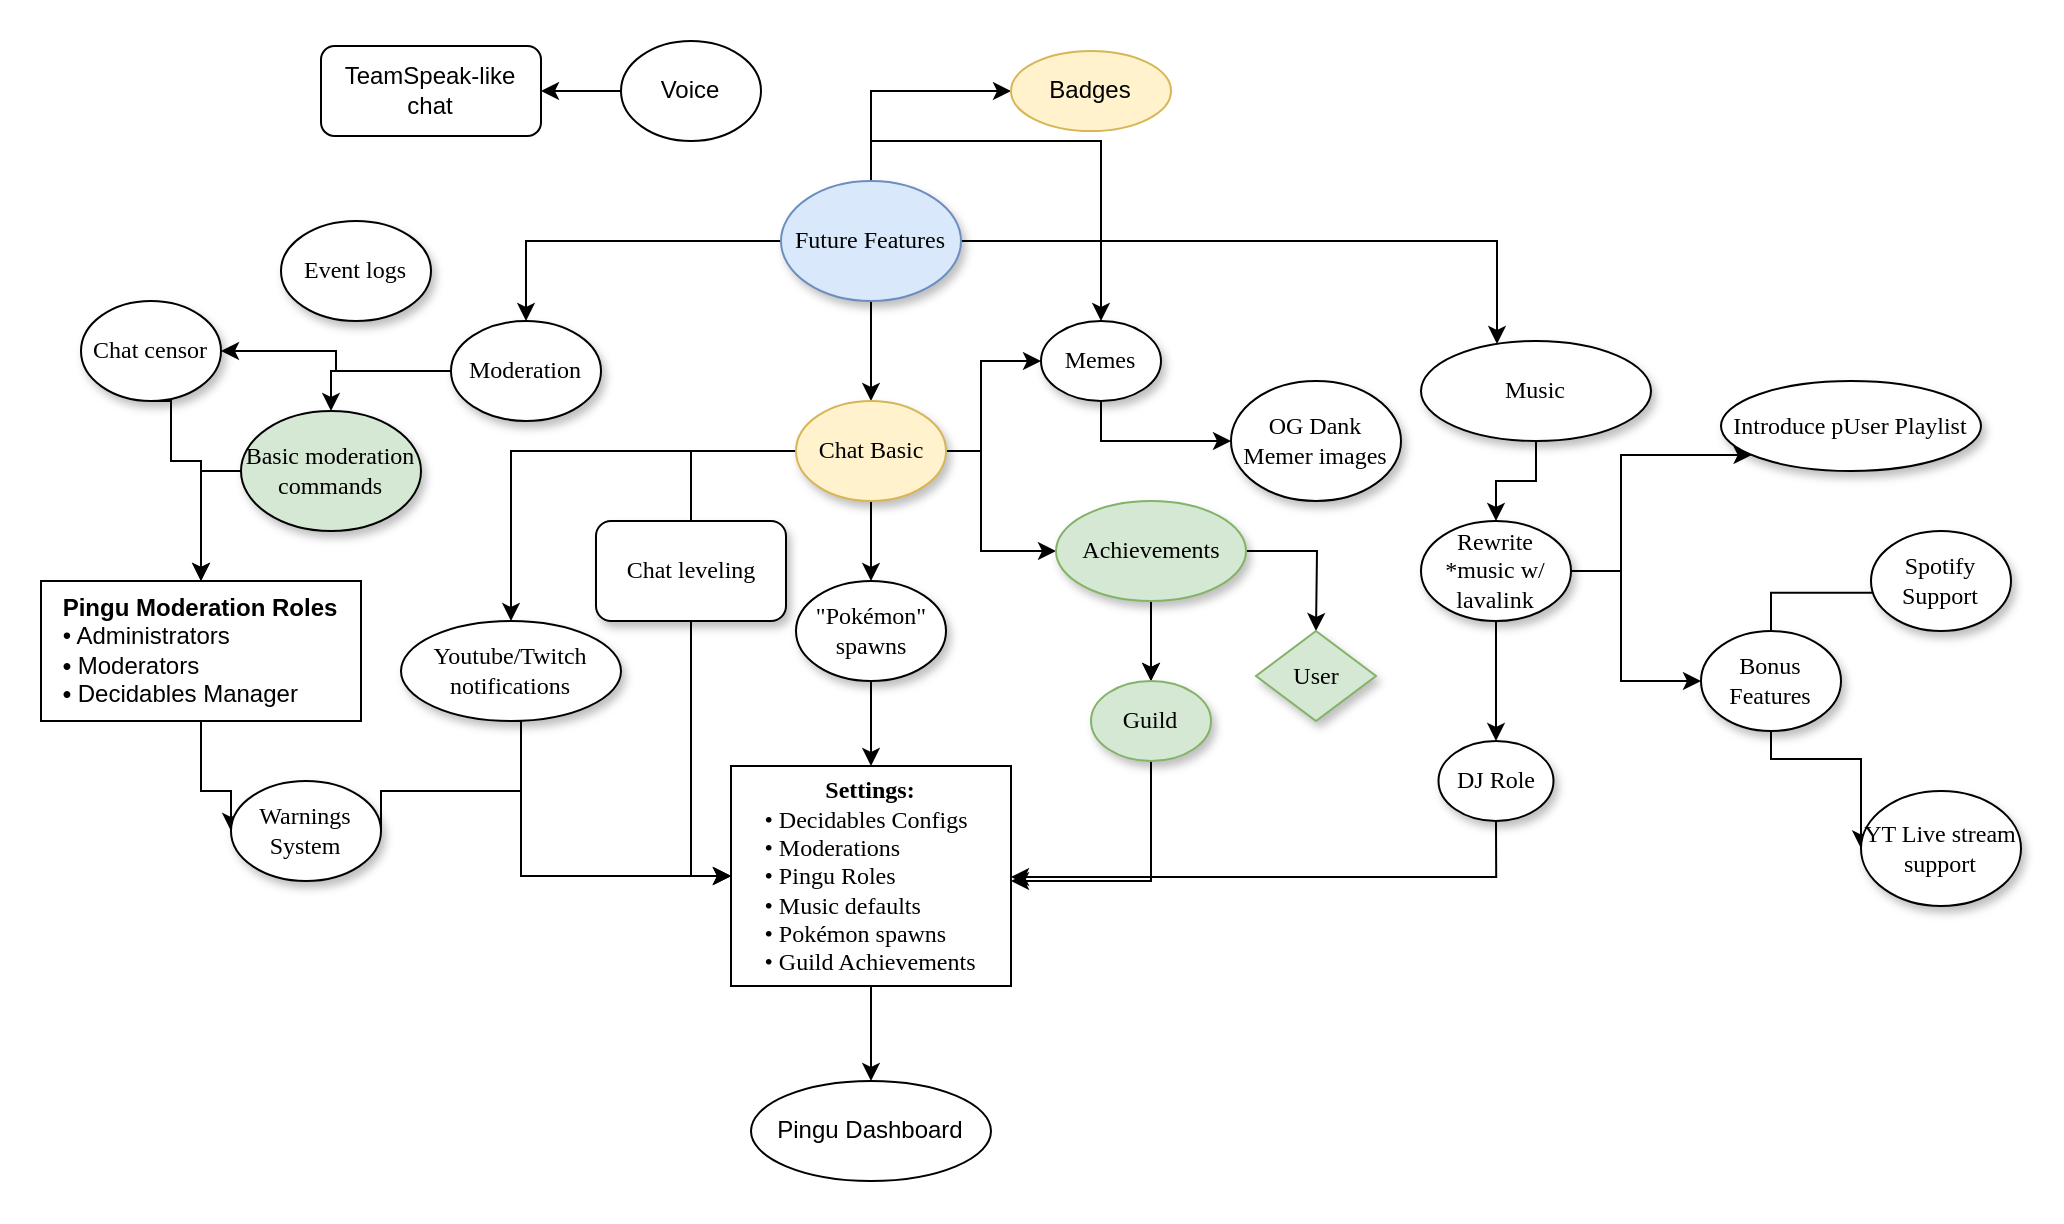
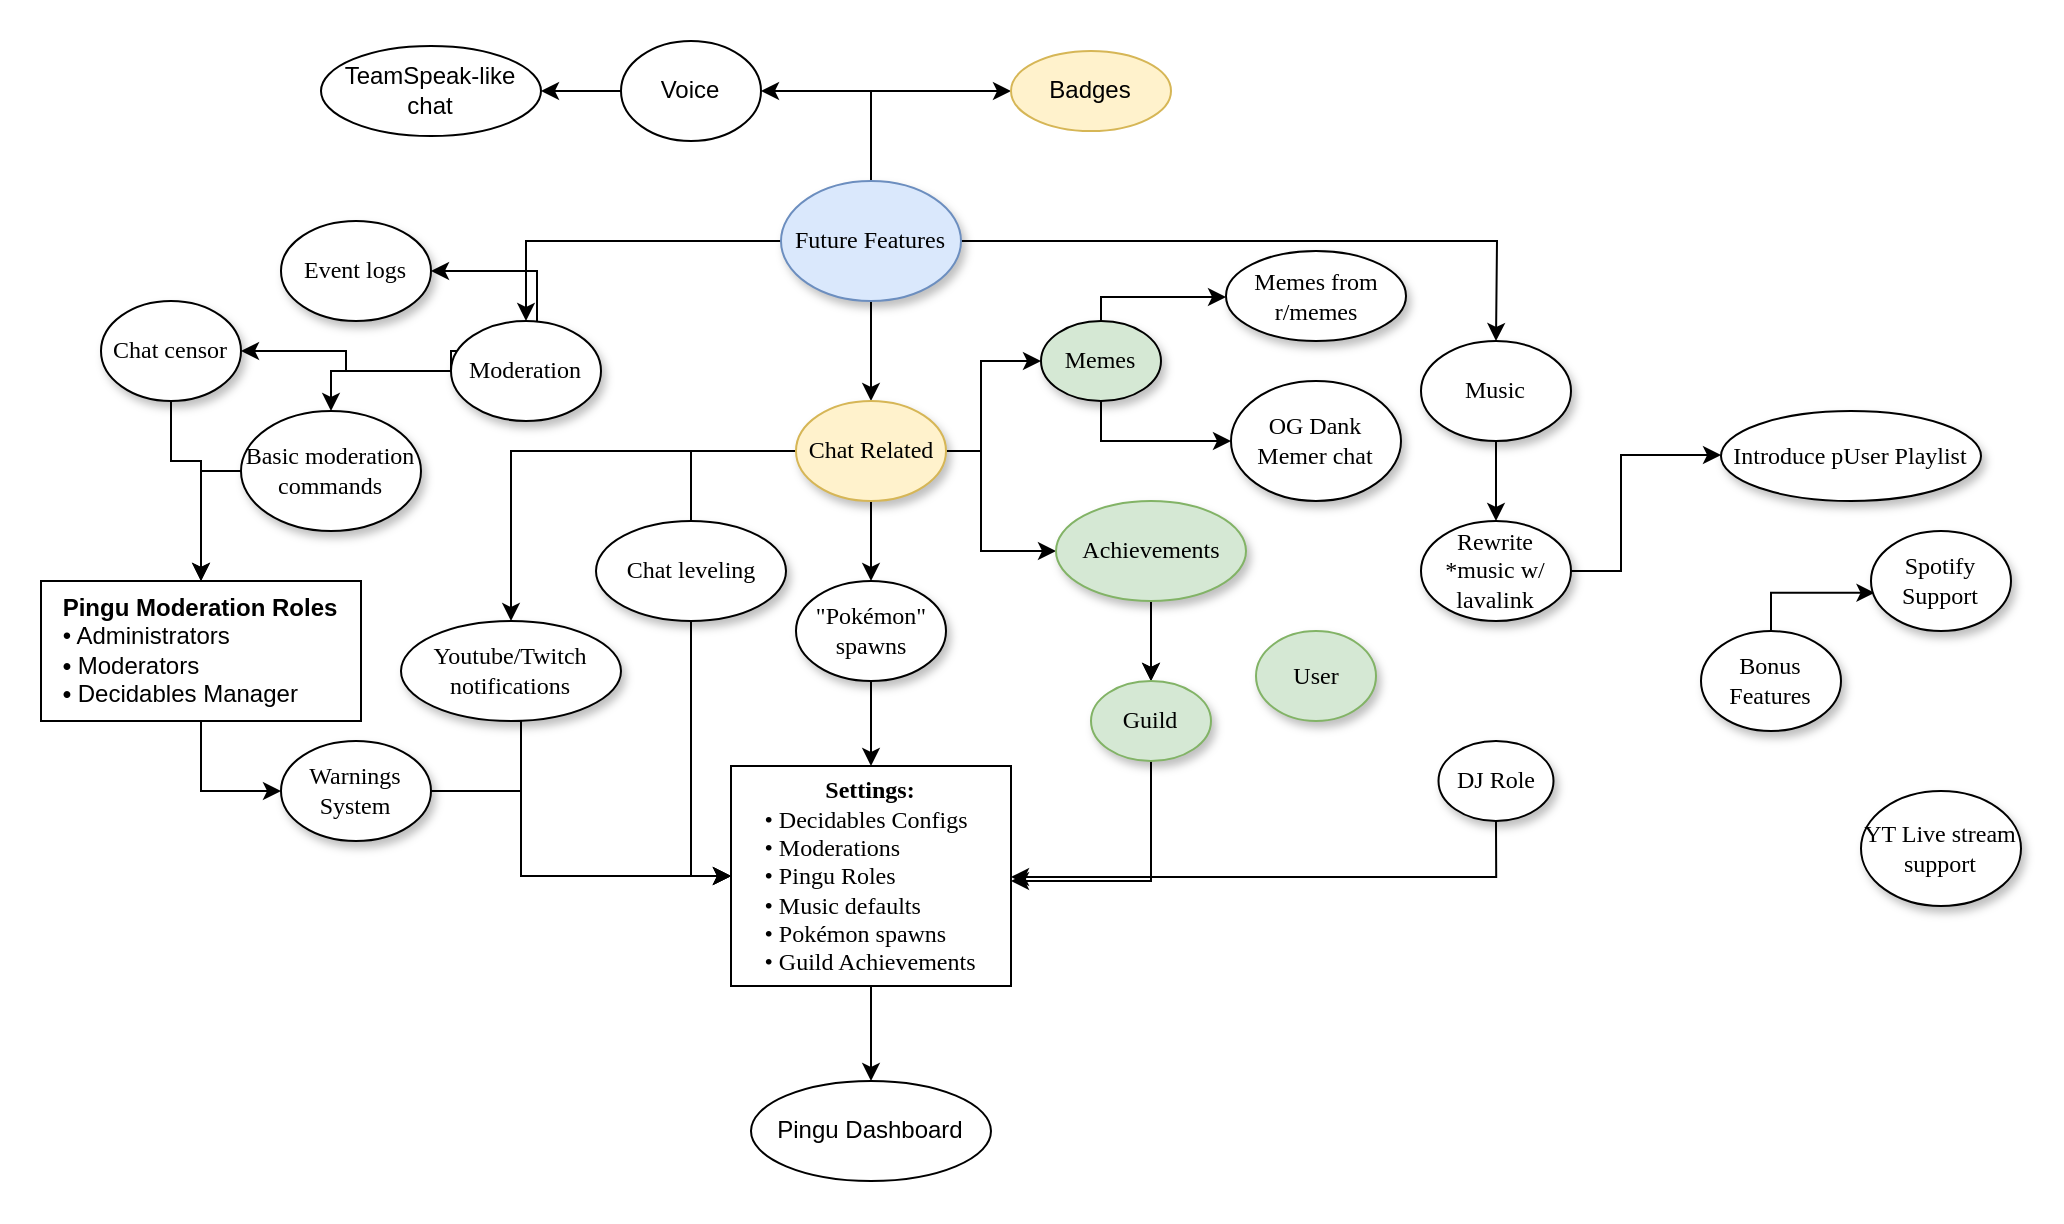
node "TeamSpeak-like chat": shape rounded rectangle -> ellipse
edge "Future Features" -> "Memes": now "Future Features" -> "Voice"
edge "Moderation" -> "Event logs": added
node "Memes from r/memes": added
edge "Memes" -> "Memes from r/memes": added
node "Chat censor": moved (151, 351) -> (171, 351)
node "Memes": fillcolor #ffffff -> #d5e8d4
node "Music": size 230x100 -> 150x100
node "Introduce pUser Playlist": moved (1851, 426) -> (1851, 456)
node "OG Dank Memer images": label "OG Dank Memer images" -> "OG Dank Memer chat"
node "Chat Basic": label "Chat Basic" -> "Chat Related"
node "Basic moderation commands": fillcolor #d5e8d4 -> #ffffff
edge "Achievements" -> "User": removed
node "Chat leveling": shape rounded rectangle -> ellipse
edge "Spotify Support" -- "Bonus Features": arrowhead none -> classic
edge "Rewrite *music w/ lavalink" -> "Bonus Features": removed
edge "Rewrite *music w/ lavalink" -> "DJ Role": removed
node "User": shape diamond -> ellipse
edge "Bonus Features" -> "YT Live stream support": removed
node "Warnings System": moved (306, 831) -> (356, 791)
